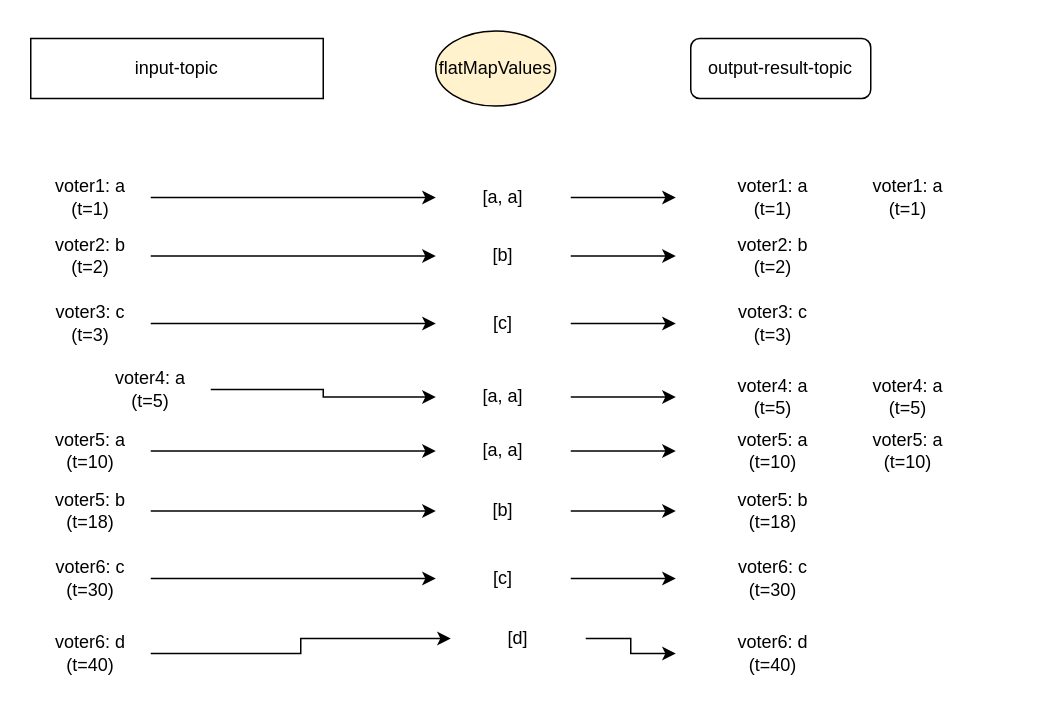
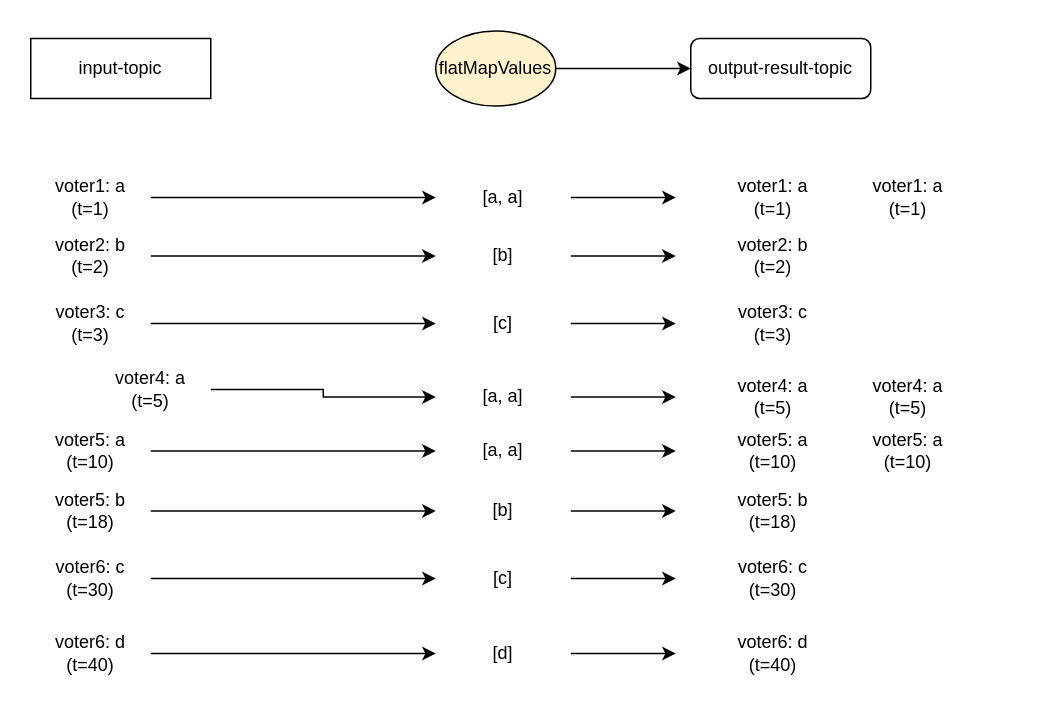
node "input-topic": size 293x60 -> 180x60
edge "flatMapValues" -> "output-result-topic": added
node "[d]": moved (518, 638) -> (503, 653)
